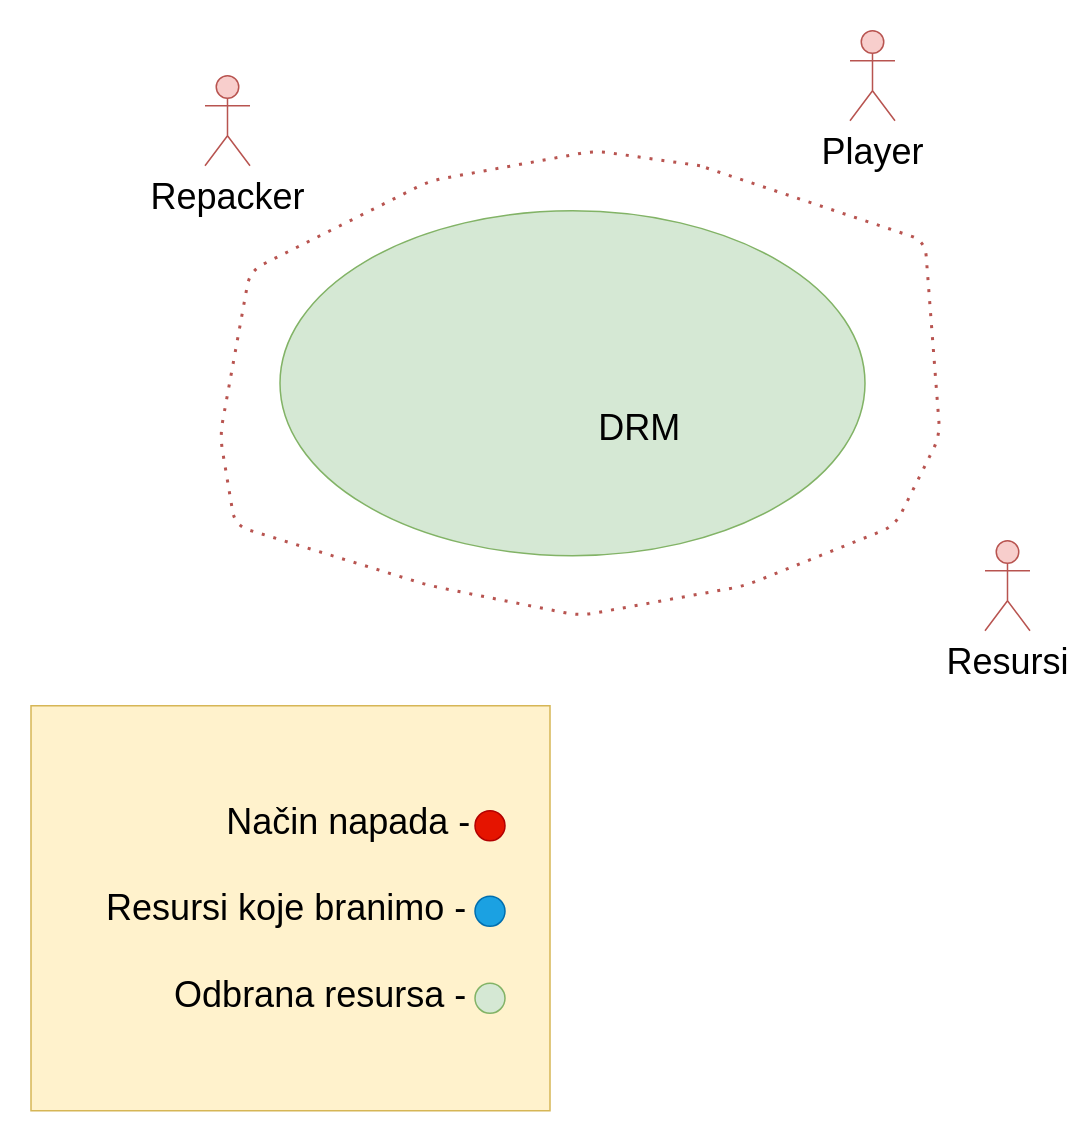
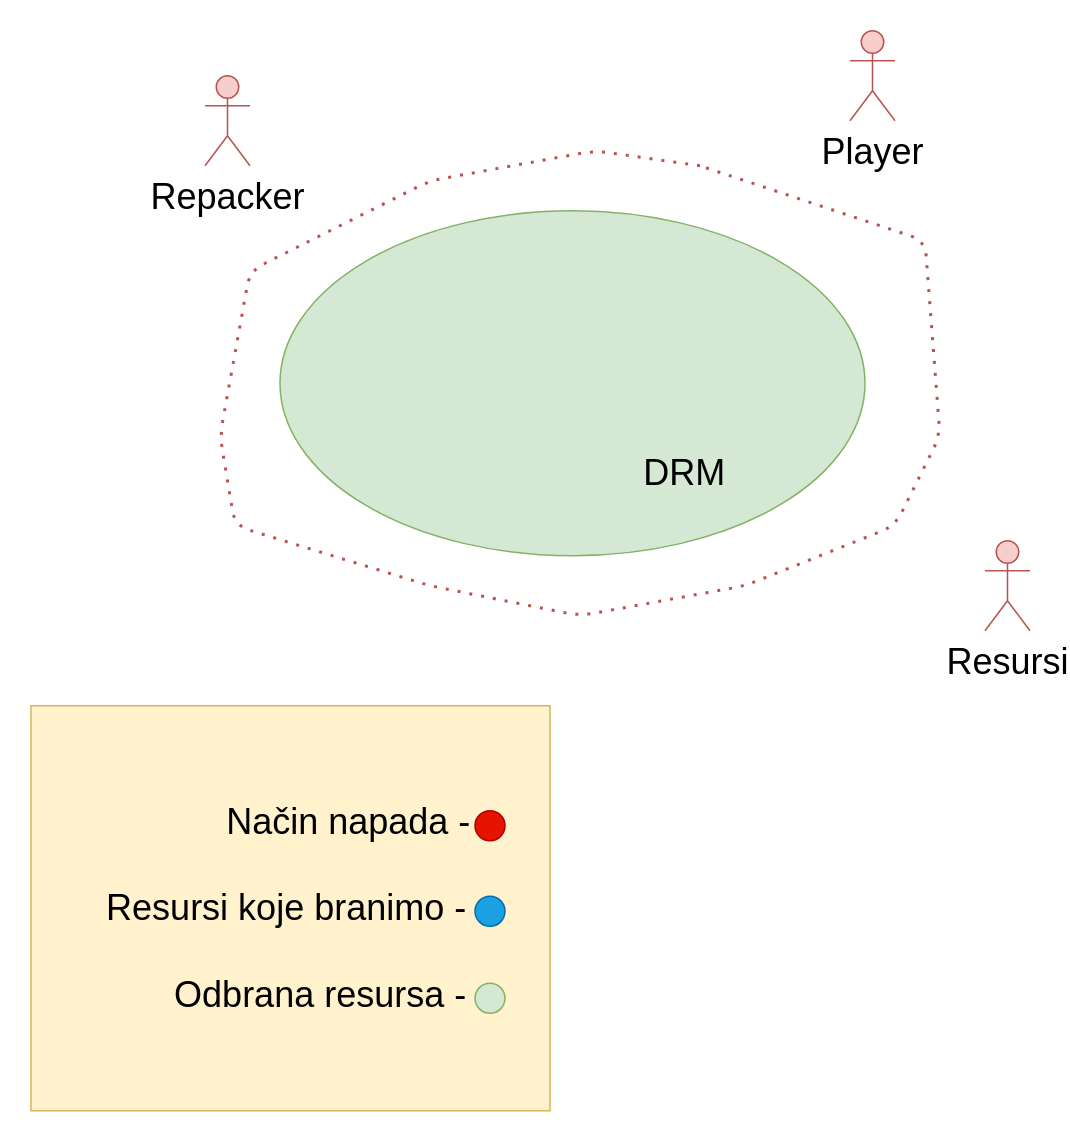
node "DRM": moved (640, 428) -> (685, 473)
